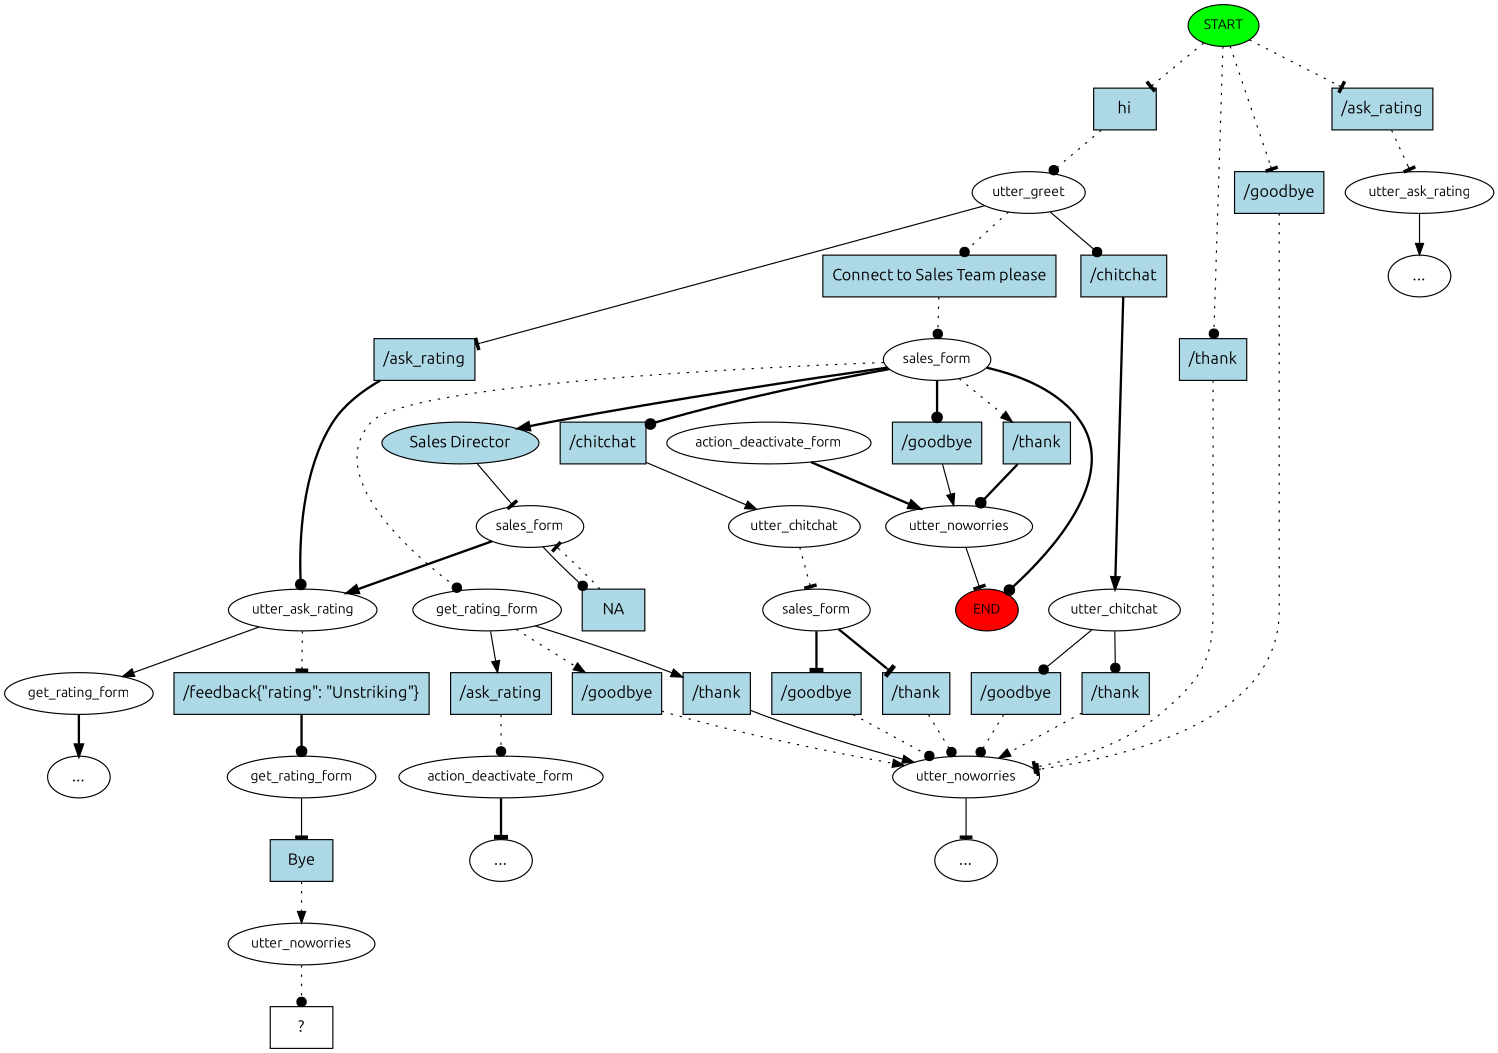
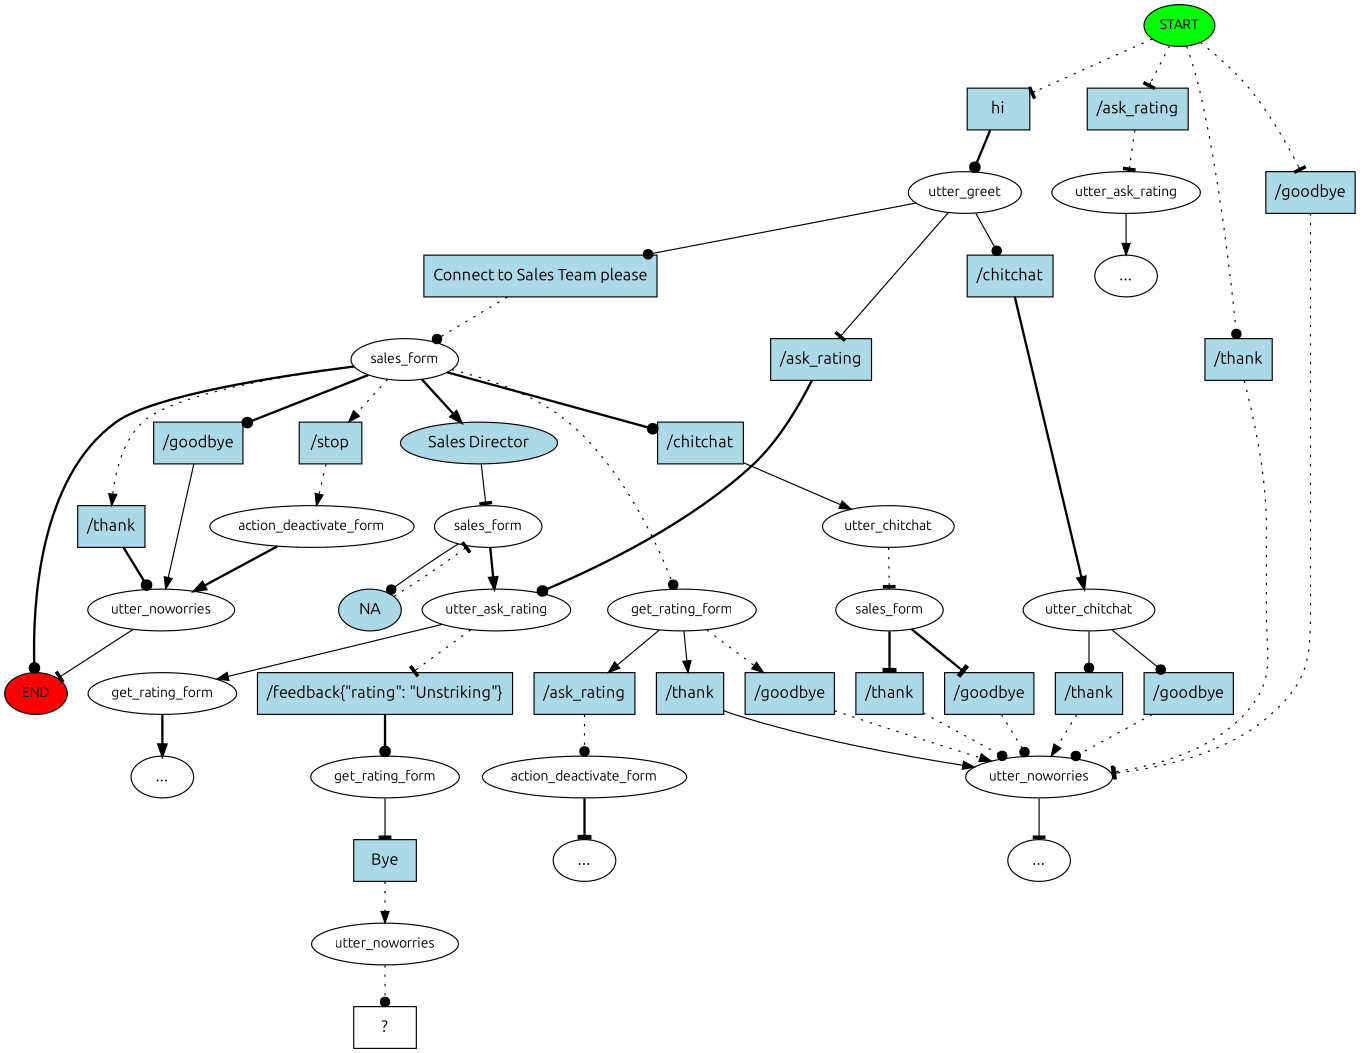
edge "hi" -> "utter_greet": style dotted -> bold
edge "utter_greet" -> "Connect to Sales Team please": style dotted -> solid
node "/stop": added
node "NA": shape box -> ellipse
